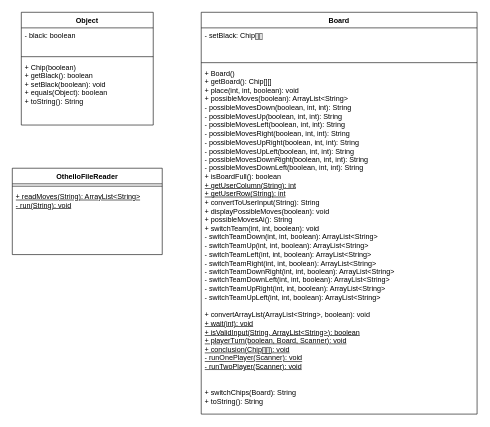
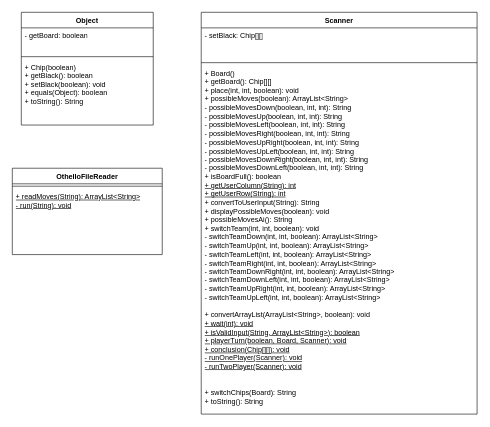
node "Board": label "Board" -> "Scanner"
node "- black: boolean": label "- black: boolean" -> "- getBoard: boolean"
